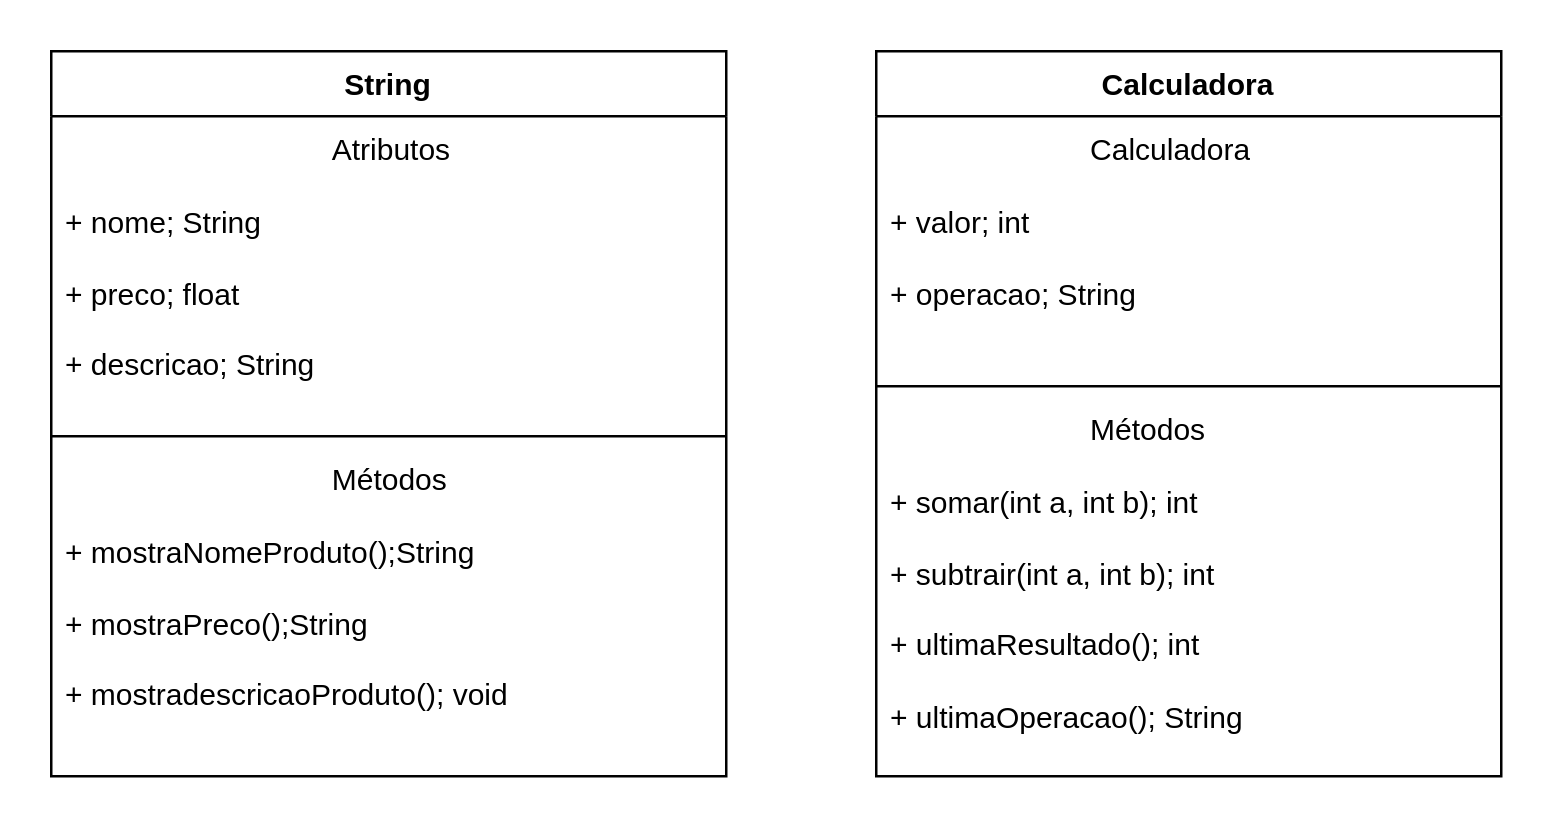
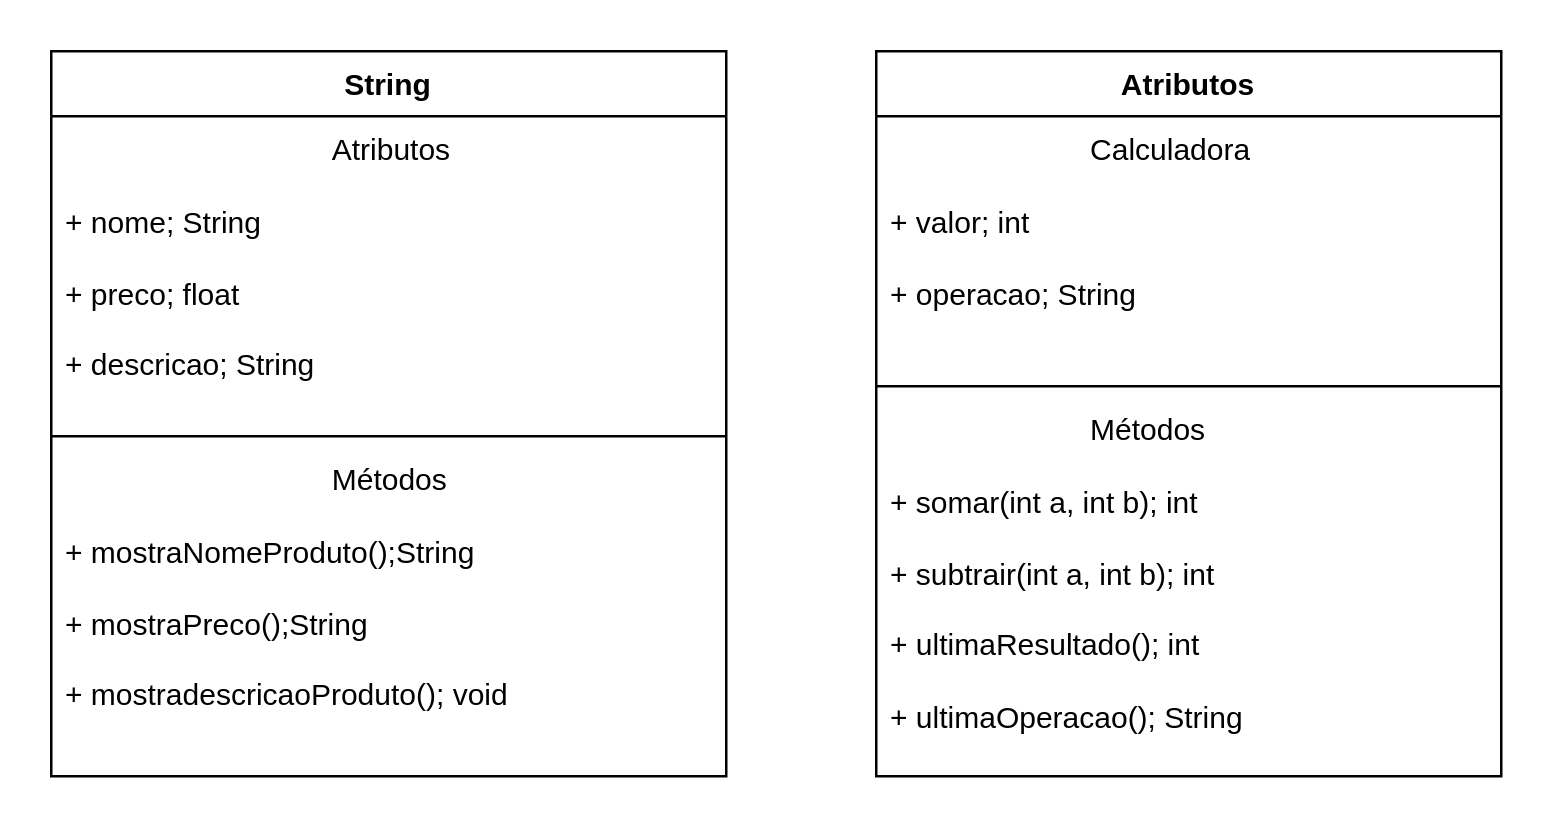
node "Calculadora": label "Calculadora" -> "Atributos"
